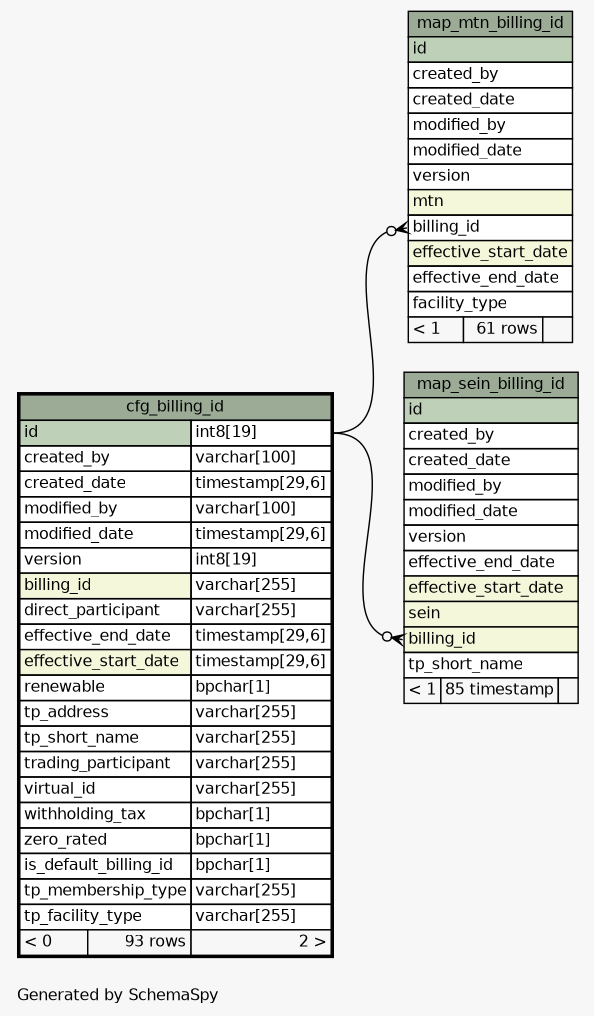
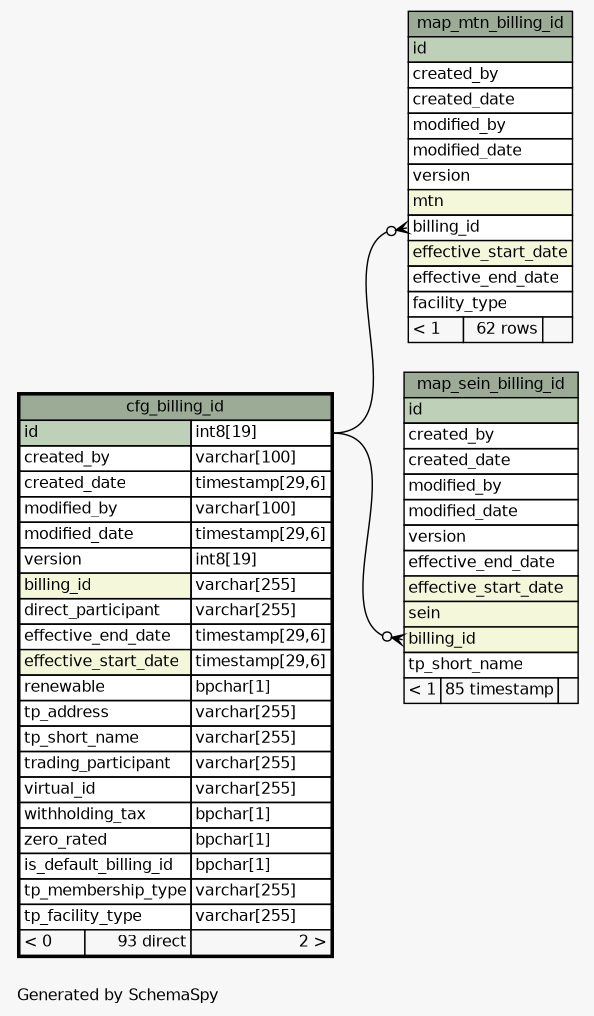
node "map_mtn_billing_id": text "61 rows" -> "62 rows"
node "cfg_billing_id": text "93 rows" -> "93 direct"
